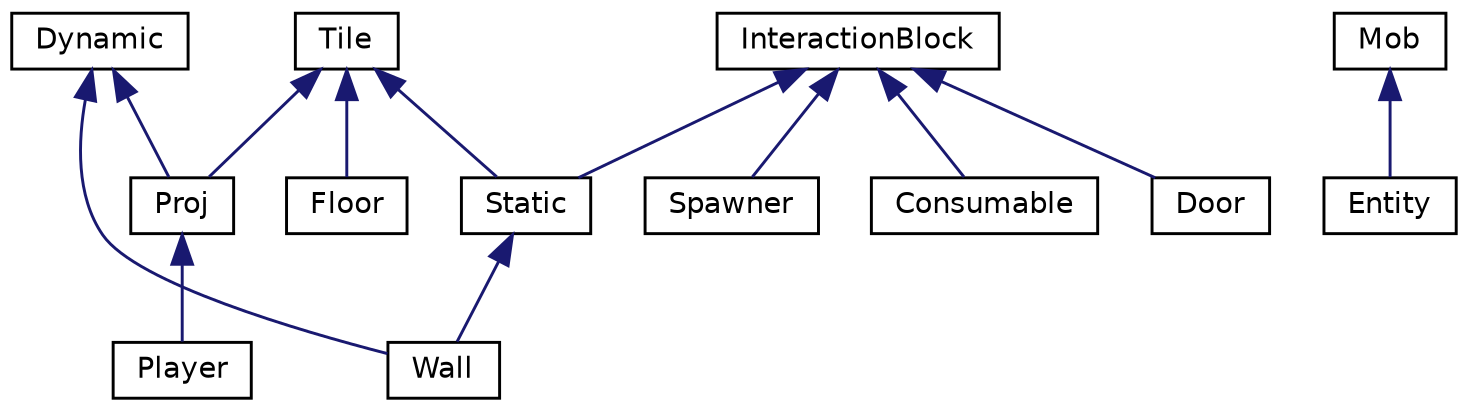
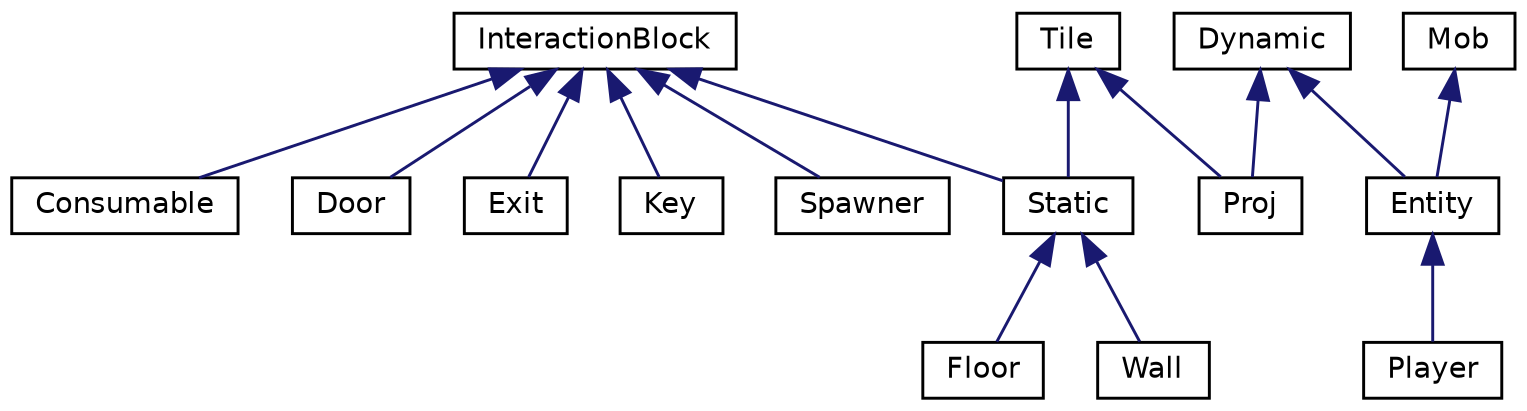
edge "Floor" -> "Tile": now "Floor" -> "Static"
node "Exit": added
node "Key": added
edge "Wall" -> "Dynamic": now "Entity" -> "Dynamic"
edge "Player" -> "Proj": now "Player" -> "Entity"
